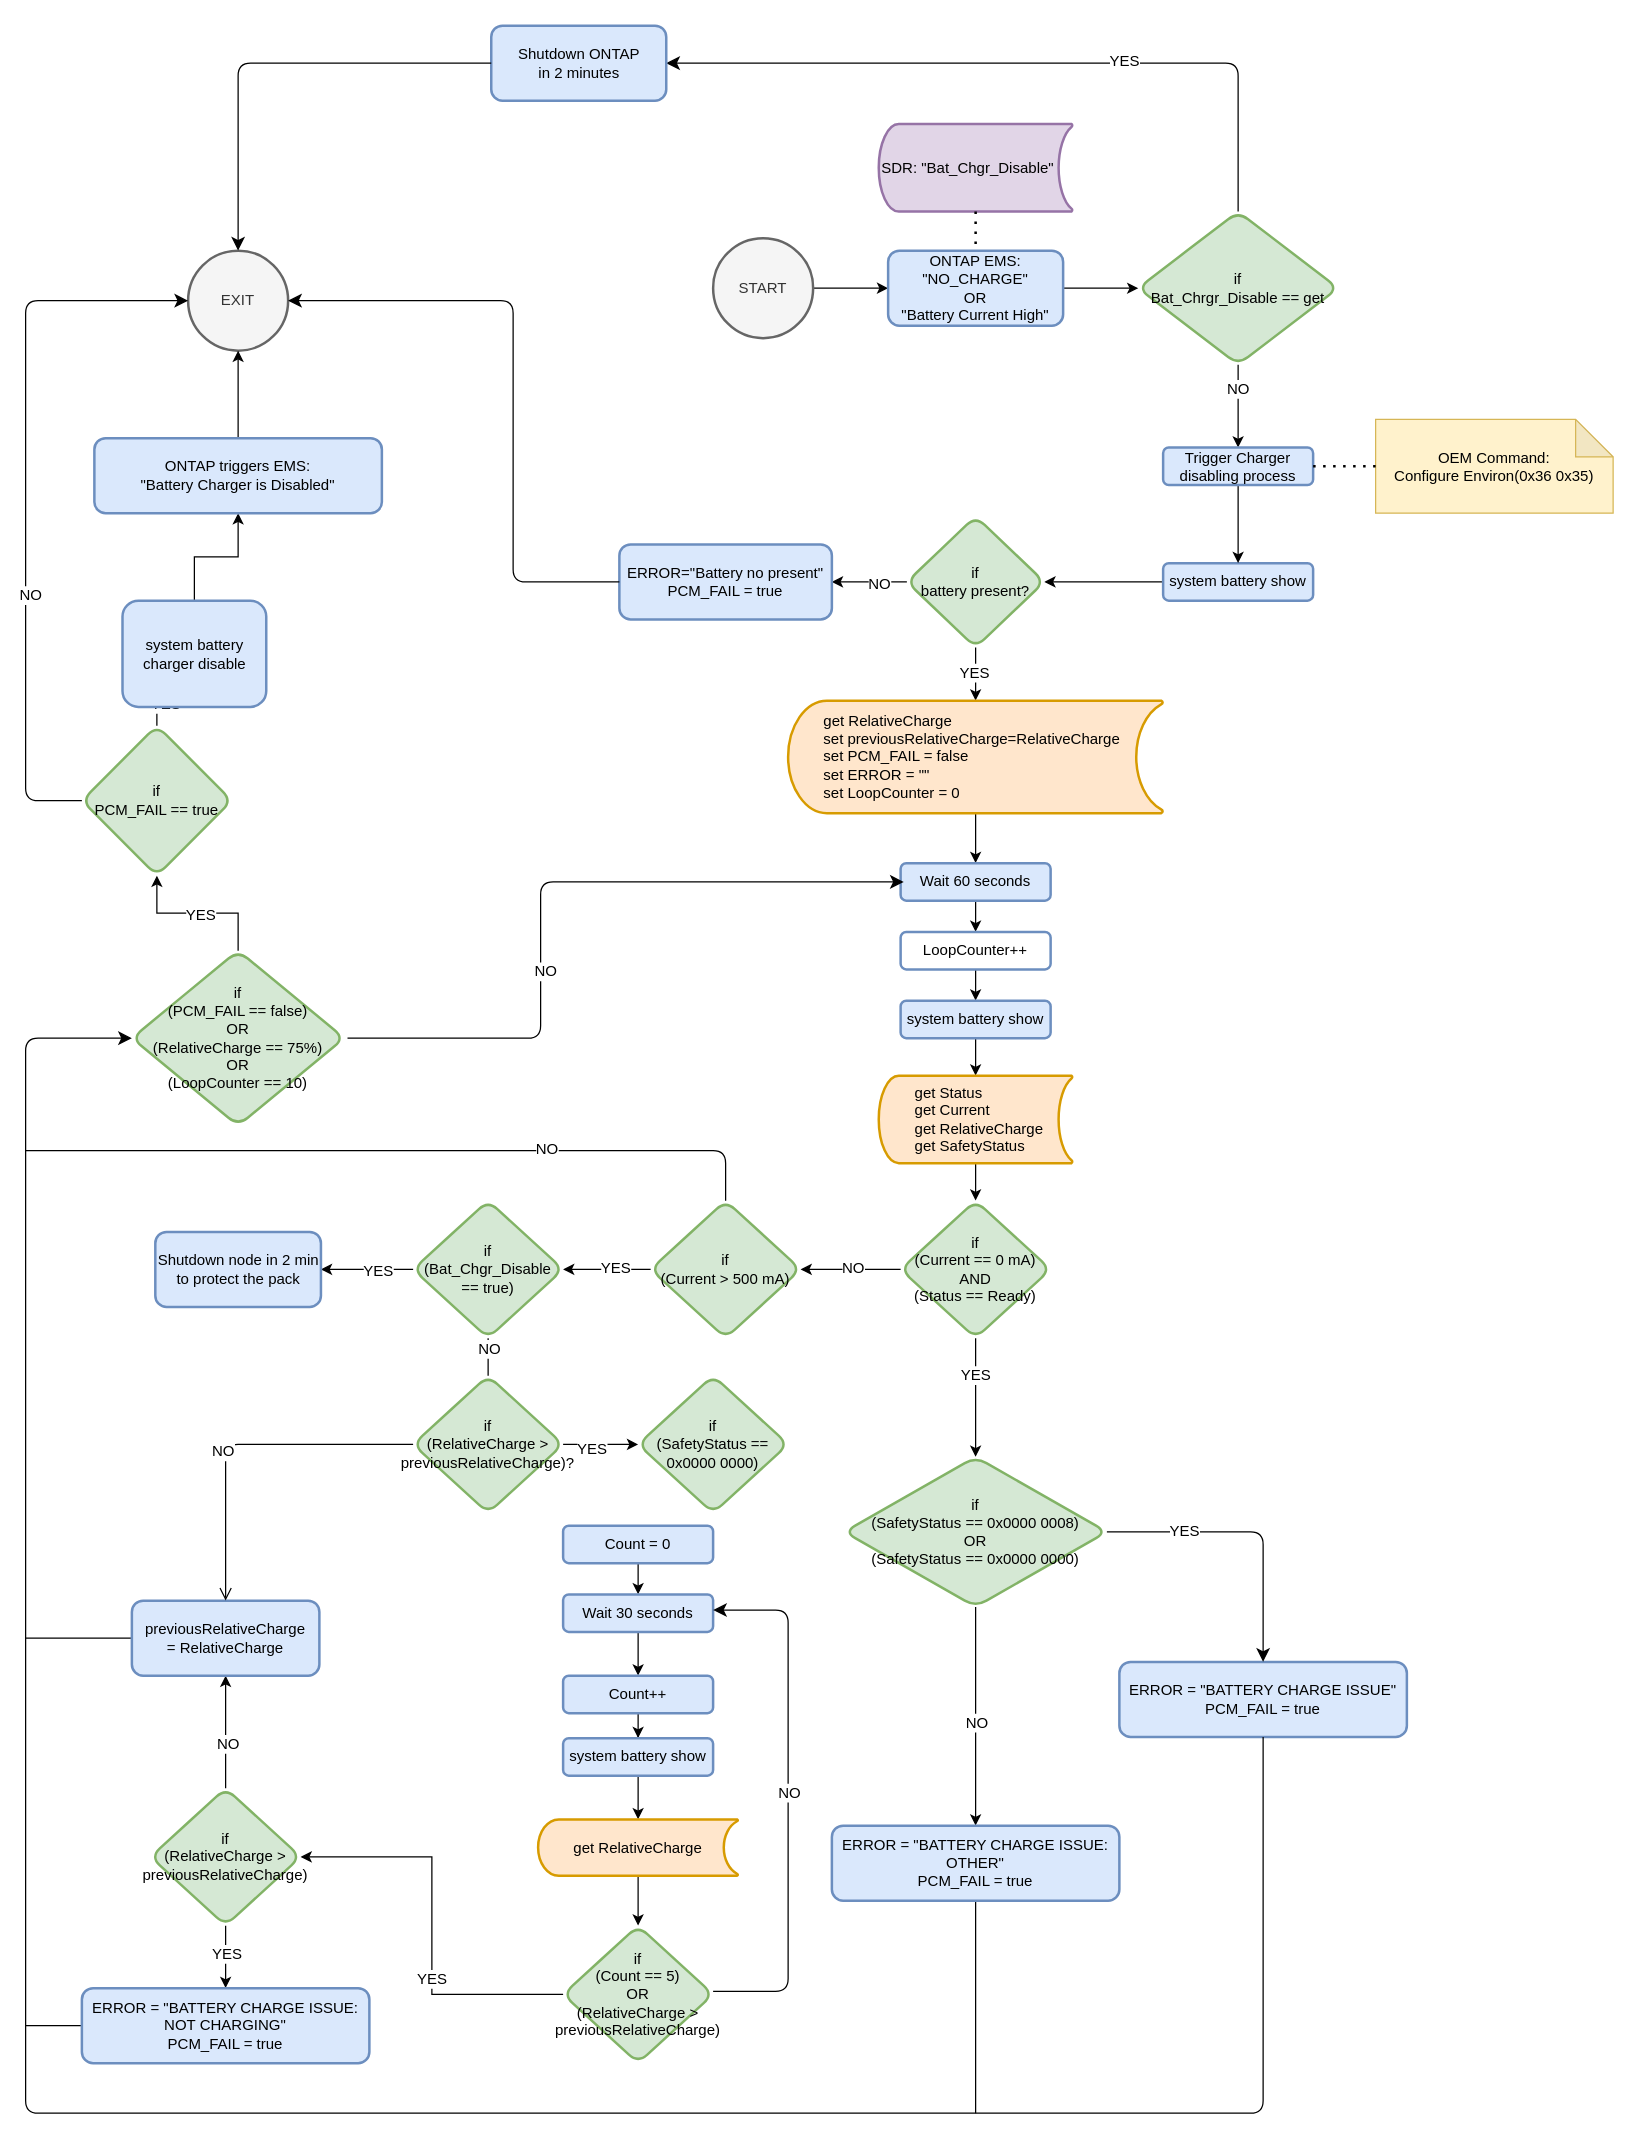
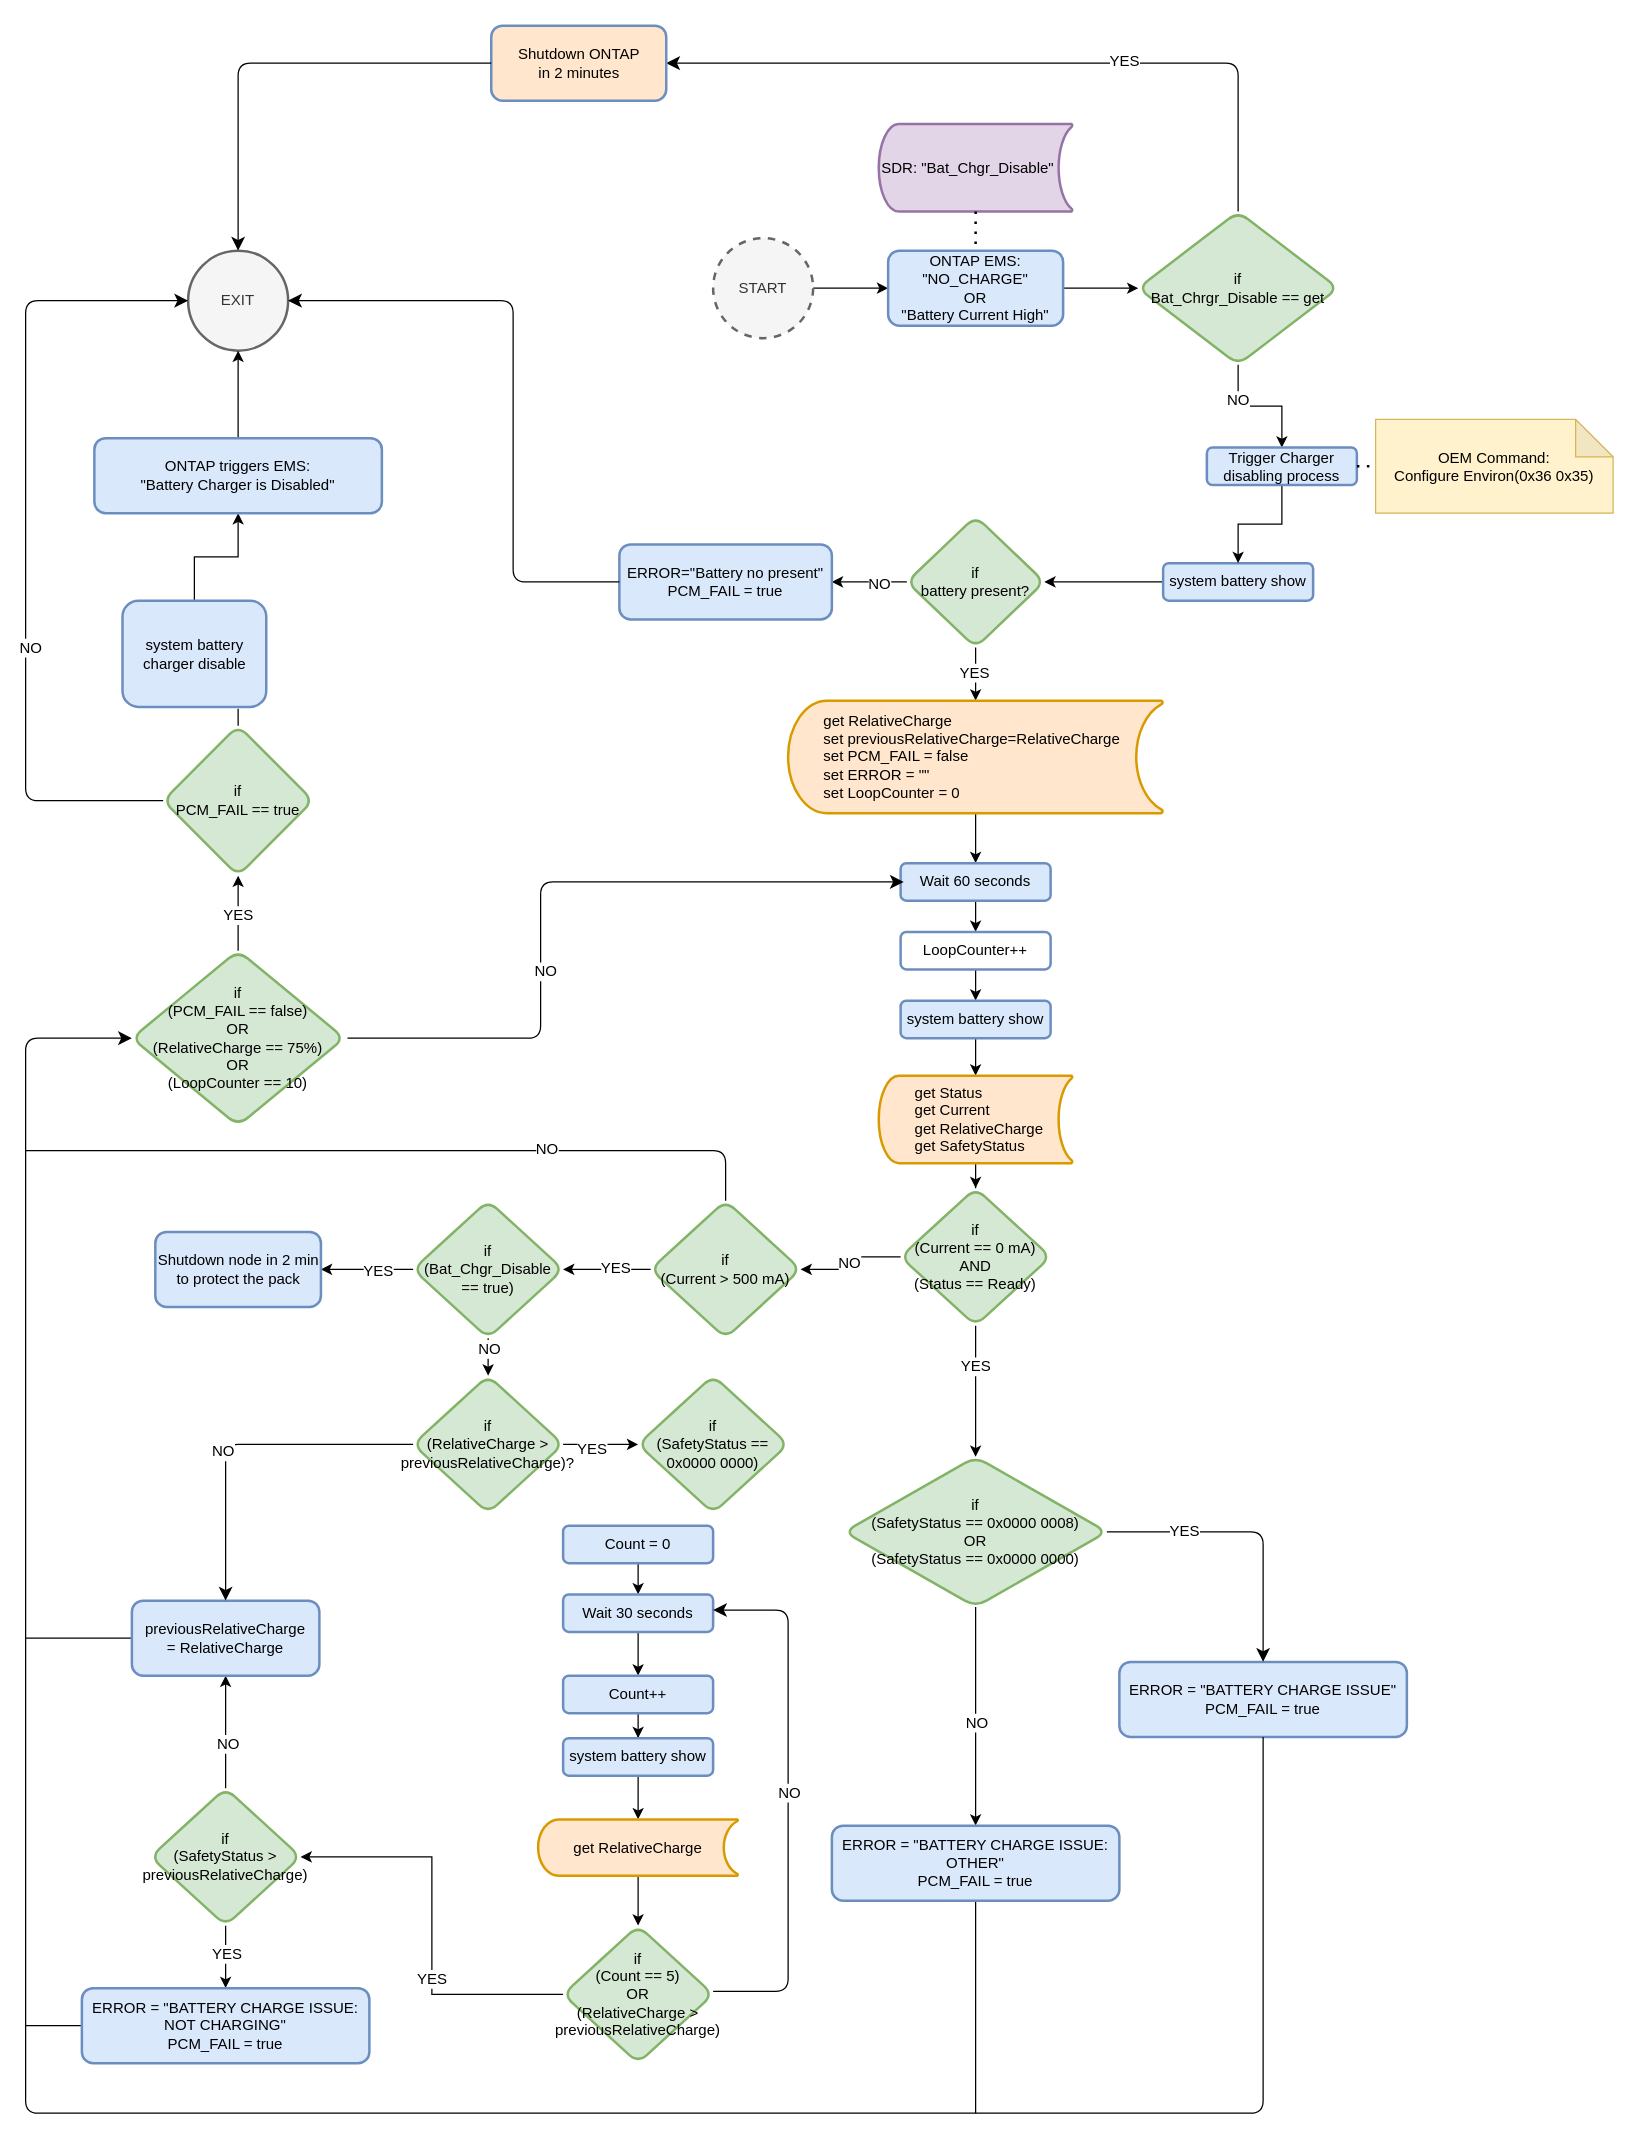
node "Shutdown ONTAP in 2 minutes": fillcolor #dae8fc -> #ffe6cc
node "START": style solid -> dashed
node "Trigger Charger disabling process": moved (1238, 466) -> (1282, 466)
node "if PCM_FAIL == true": moved (157, 801) -> (238, 801)
node "if (Current == 0 mA) AND (Status == Ready)": moved (976, 1269) -> (976, 1257)
edge "if (Bat_Chgr_Disable == true)" -- "if (RelativeCharge > previousRelativeCharge)?": arrowhead none -> classic
edge "if (RelativeCharge > previousRelativeCharge)?" -> "previousRelativeCharge = RelativeCharge": arrowhead open -> classic
node "if (RelativeCharge > previousRelativeCharge)": label "if (RelativeCharge > previousRelativeCharge)" -> "if (SafetyStatus > previousRelativeCharge)"
